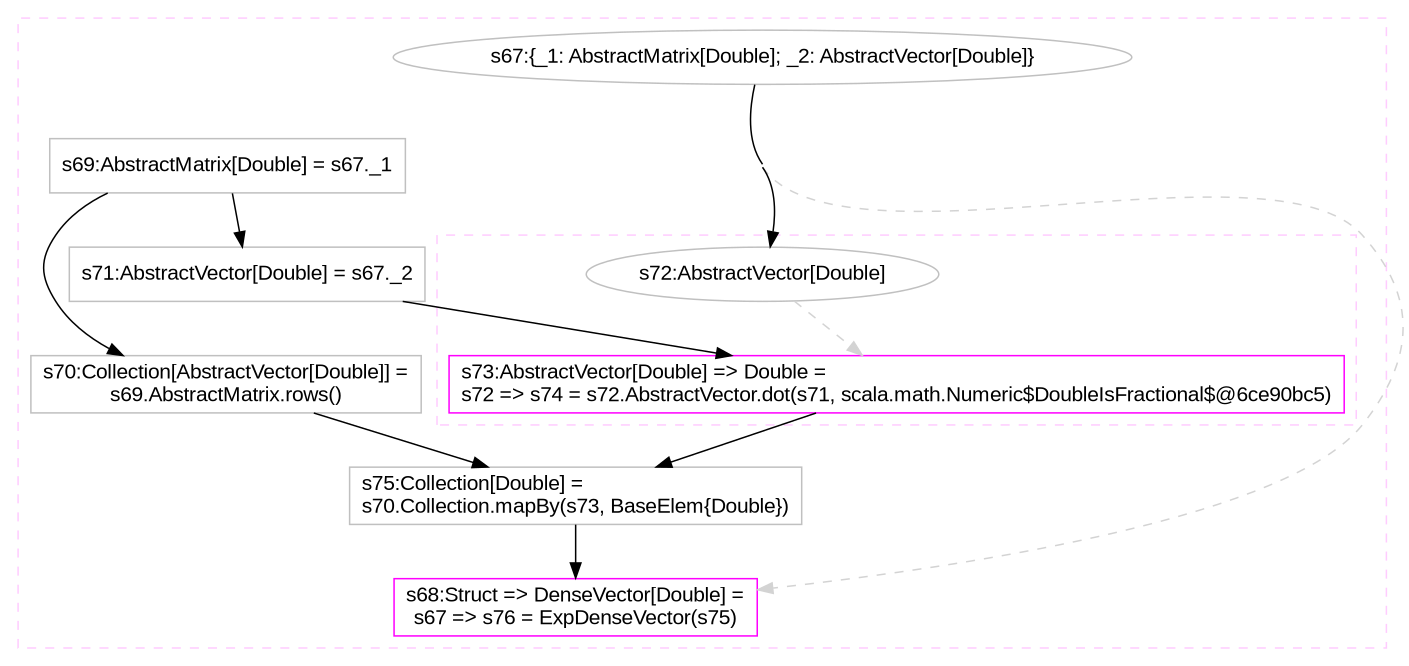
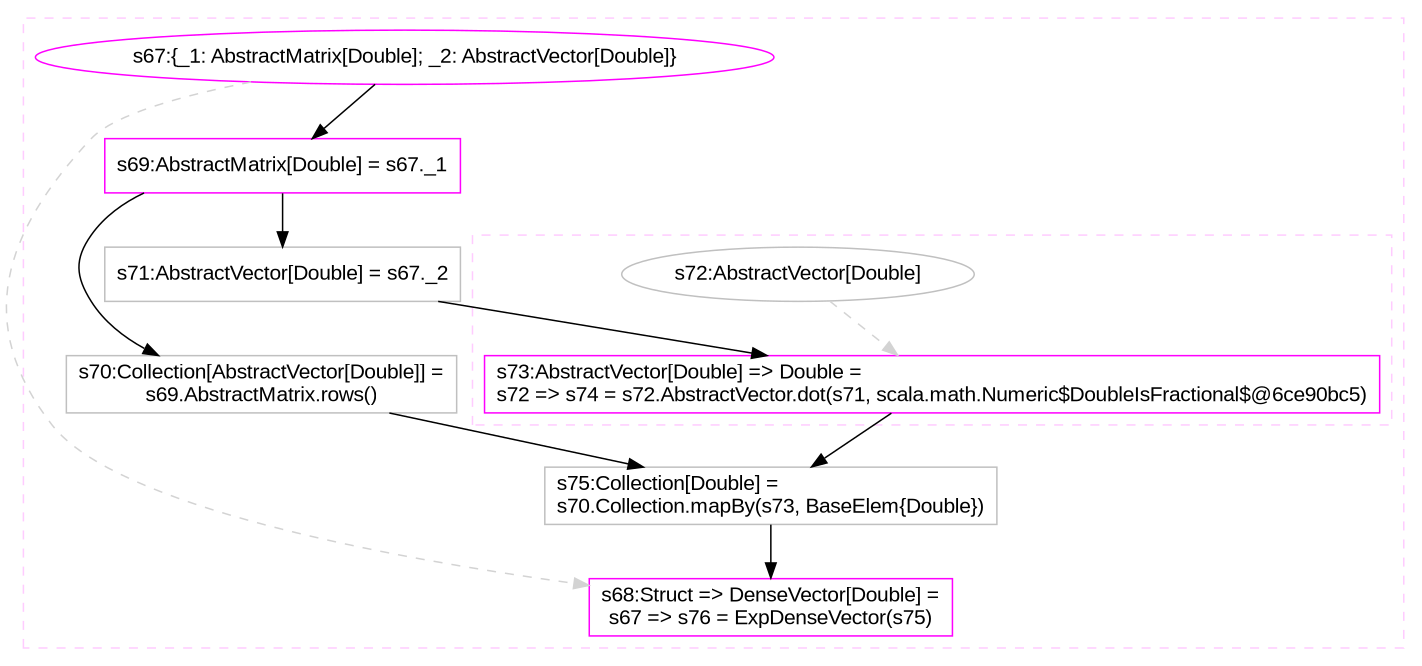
node "s67:{_1: AbstractMatrix[Double]; _2: AbstractVector[Double]}": color gray -> magenta
edge "s67:{_1: AbstractMatrix[Double]; _2: AbstractVector[Double]}" -> "s72:AbstractVector[Double]": now "s67:{_1: AbstractMatrix[Double]; _2: AbstractVector[Double]}" -> "s69:AbstractMatrix[Double] = s67._1"
node "s69:AbstractMatrix[Double] = s67._1": color gray -> magenta
